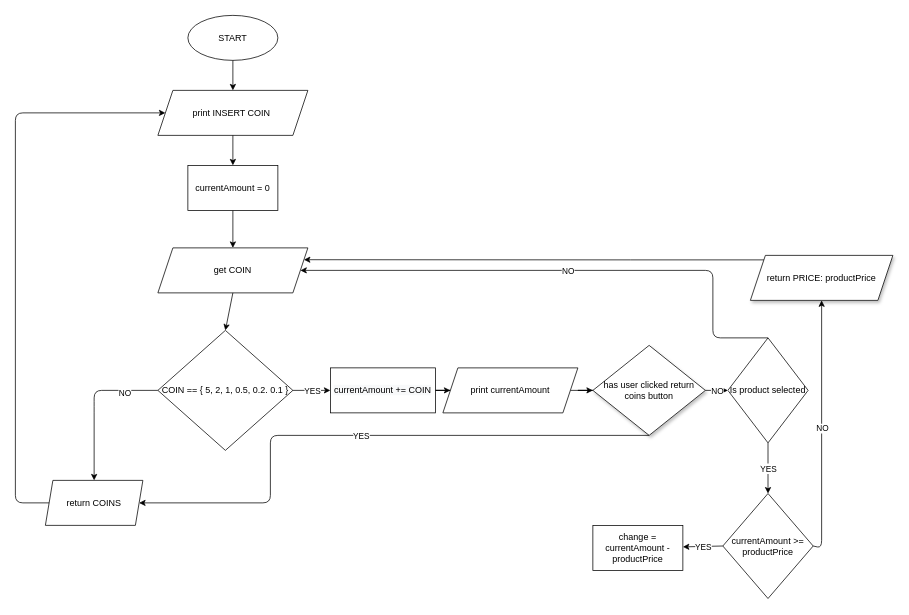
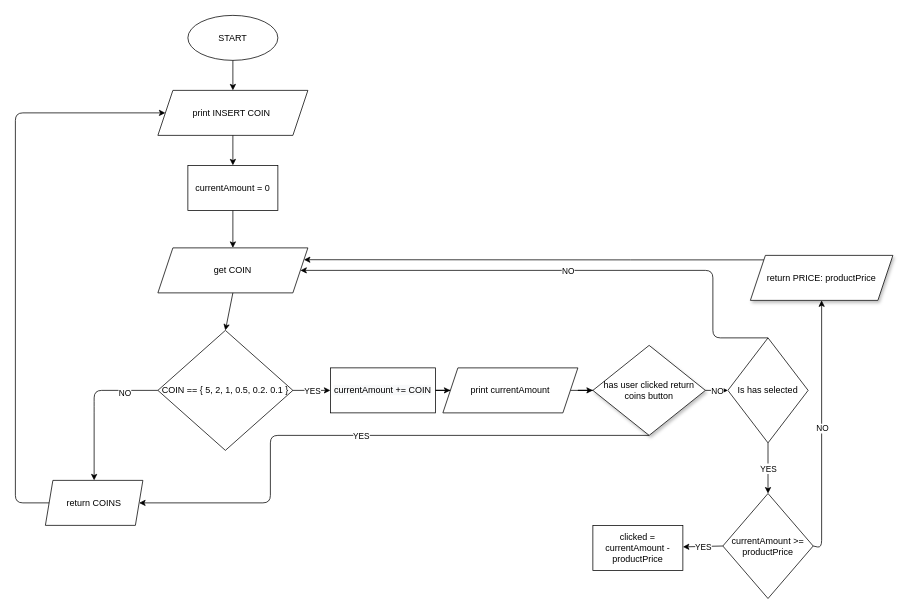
node "Is product selected": label "Is product selected" -> "Is has selected"
node "change = currentAmount - productPrice": label "change = currentAmount - productPrice" -> "clicked = currentAmount - productPrice"
